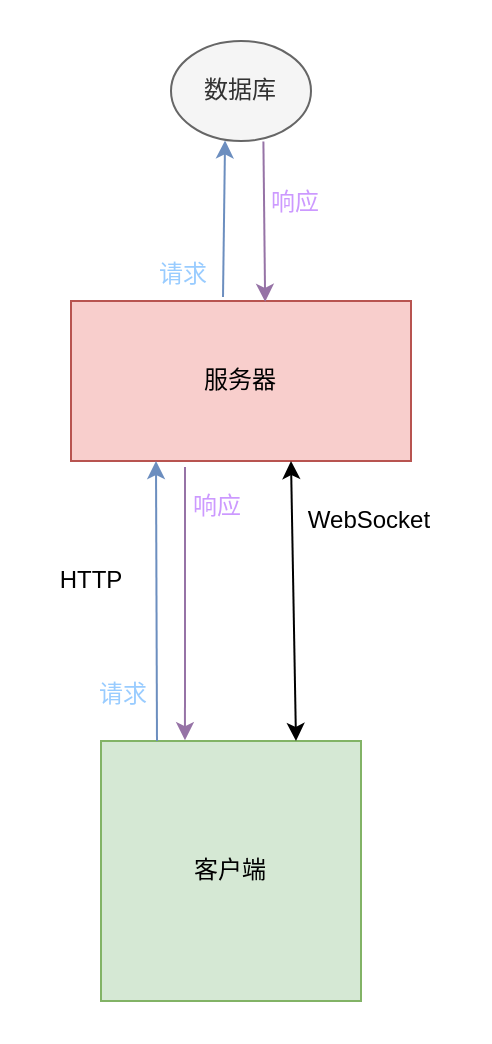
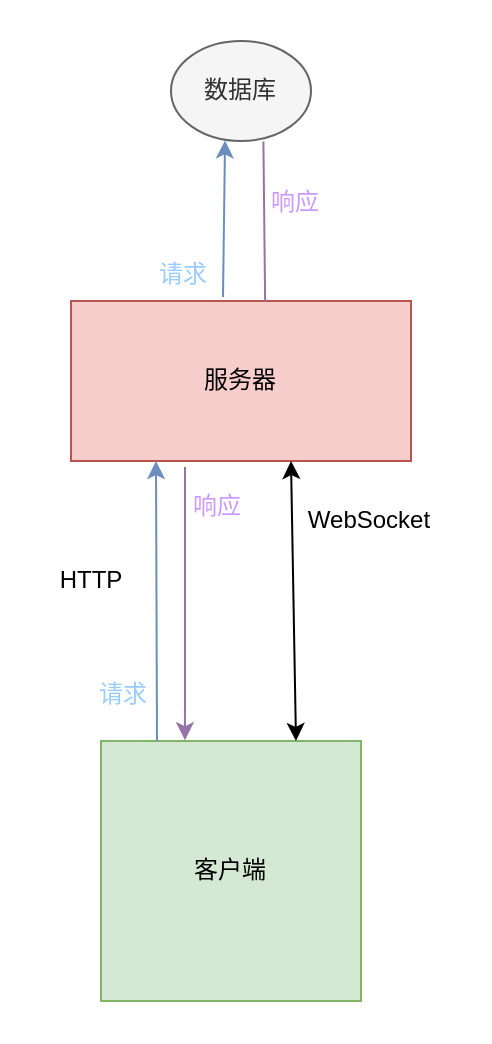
edge "数据库" -> "服务器": arrowhead classic -> none
